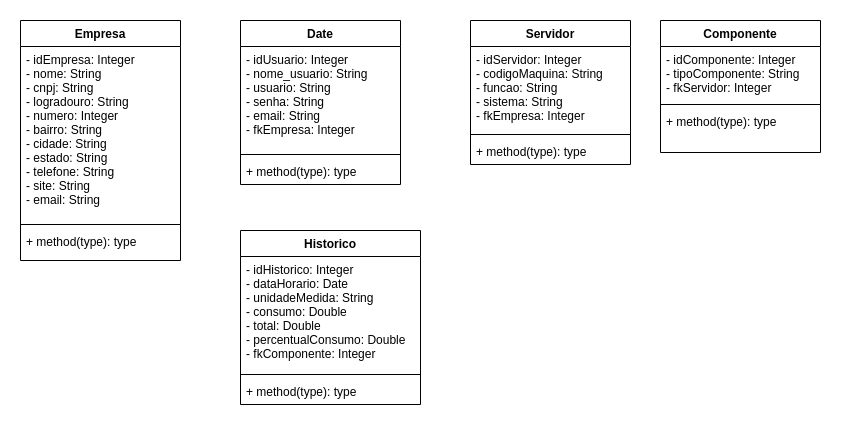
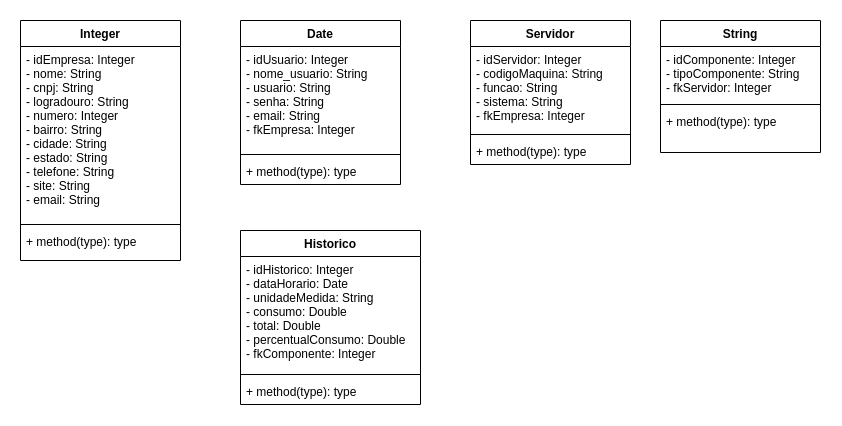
node "Empresa": label "Empresa" -> "Integer"
node "Componente": label "Componente" -> "String"
